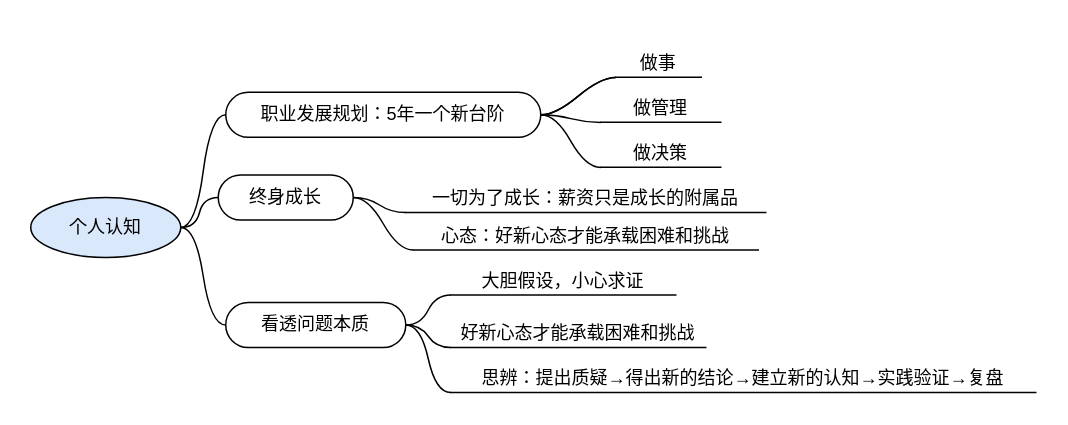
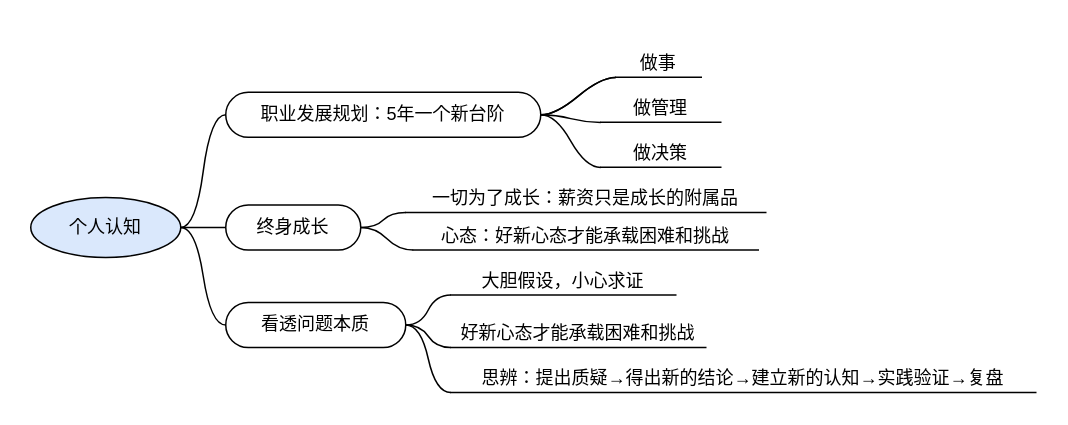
node "终身成长": moved (286, 197) -> (293, 227)
